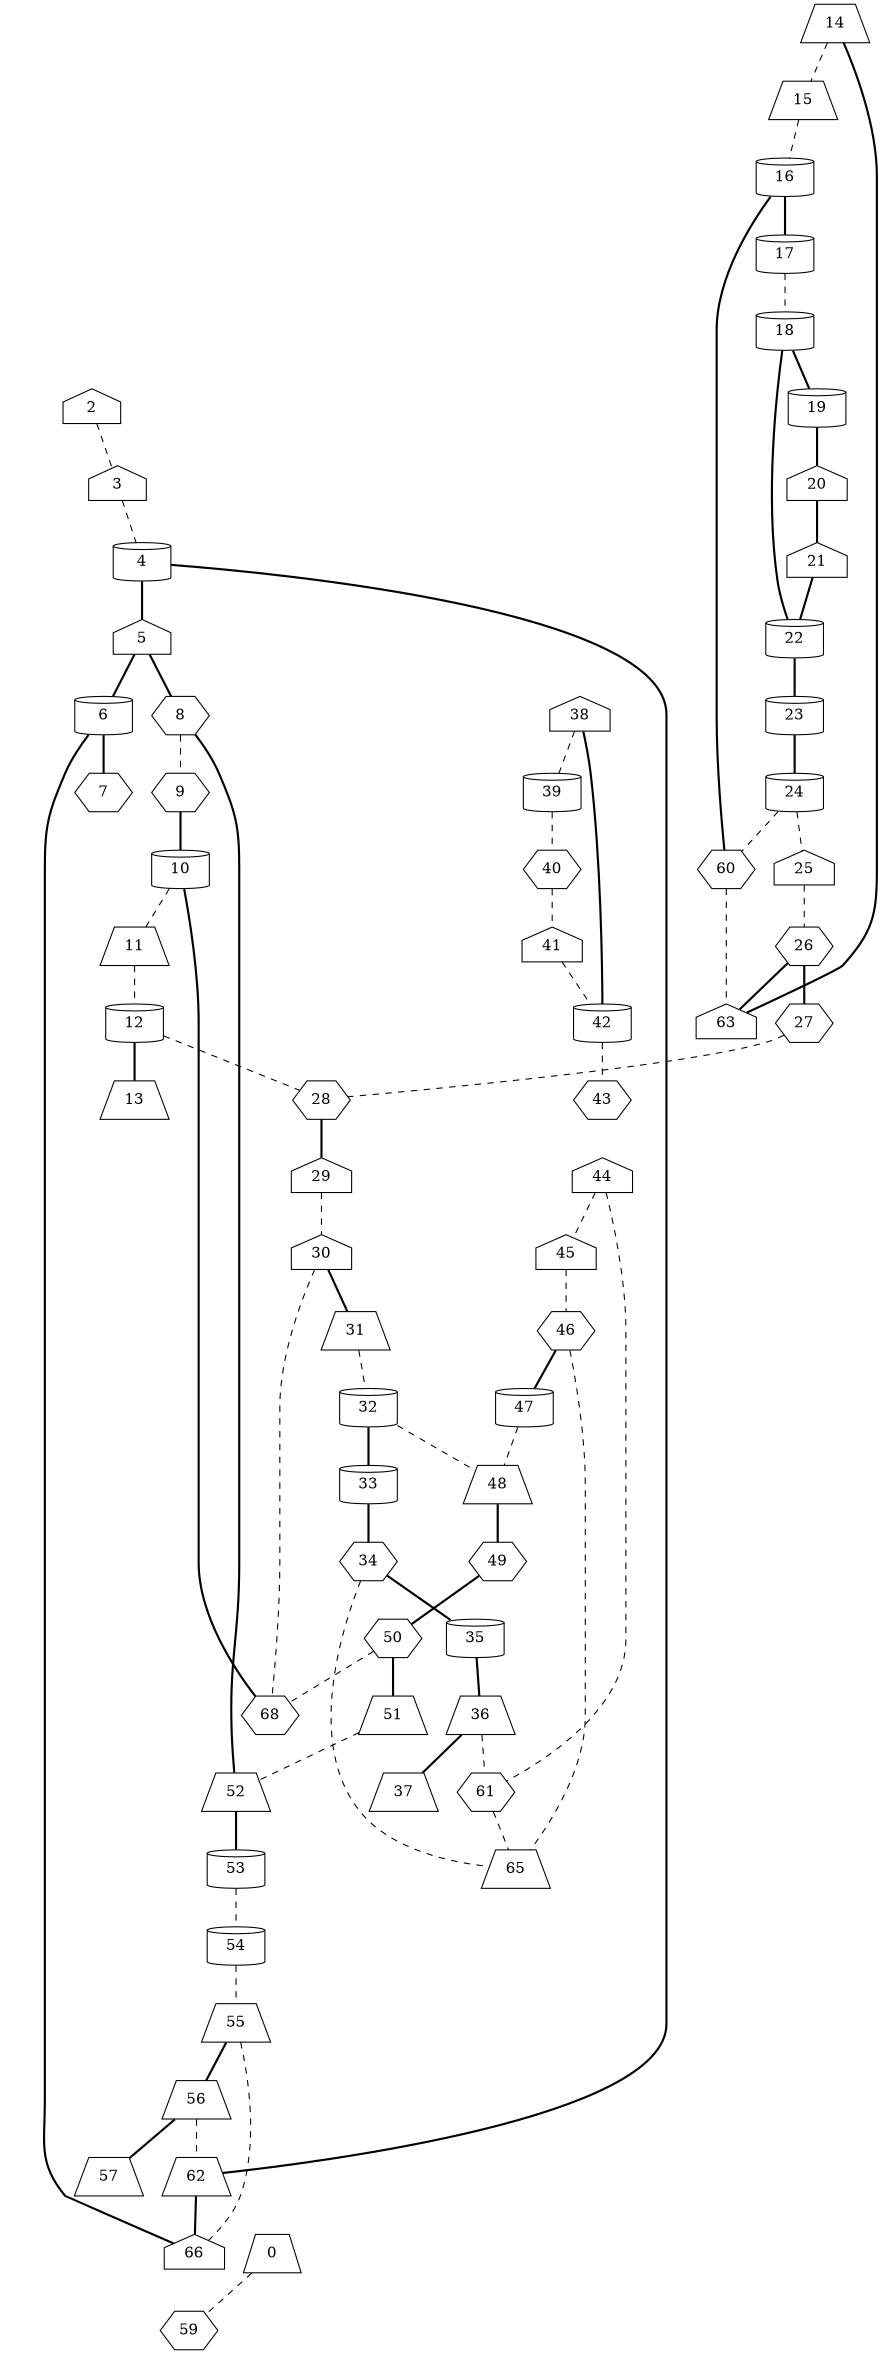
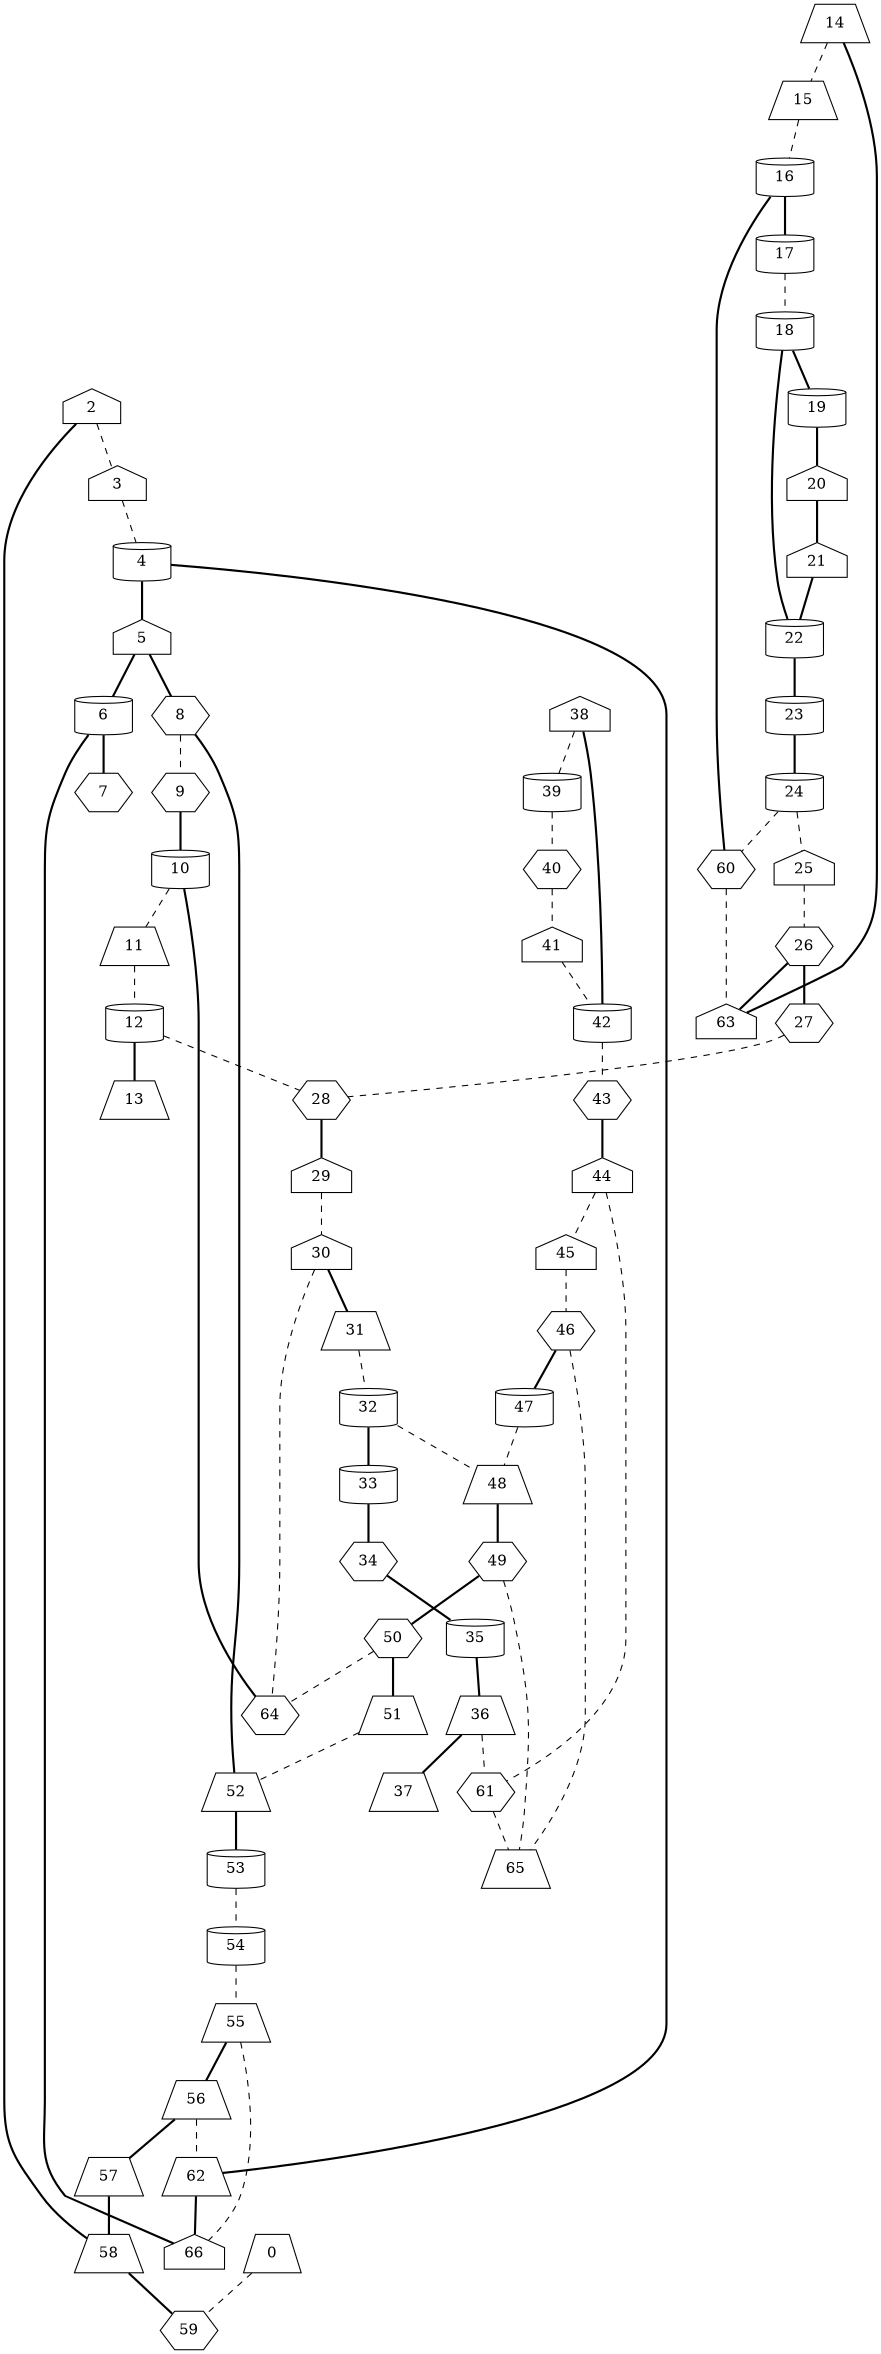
edge "43" -- "44": added
node "68": label "68" -> "64"
edge "34" -- "65": now "49" -- "65"
node "58": added
